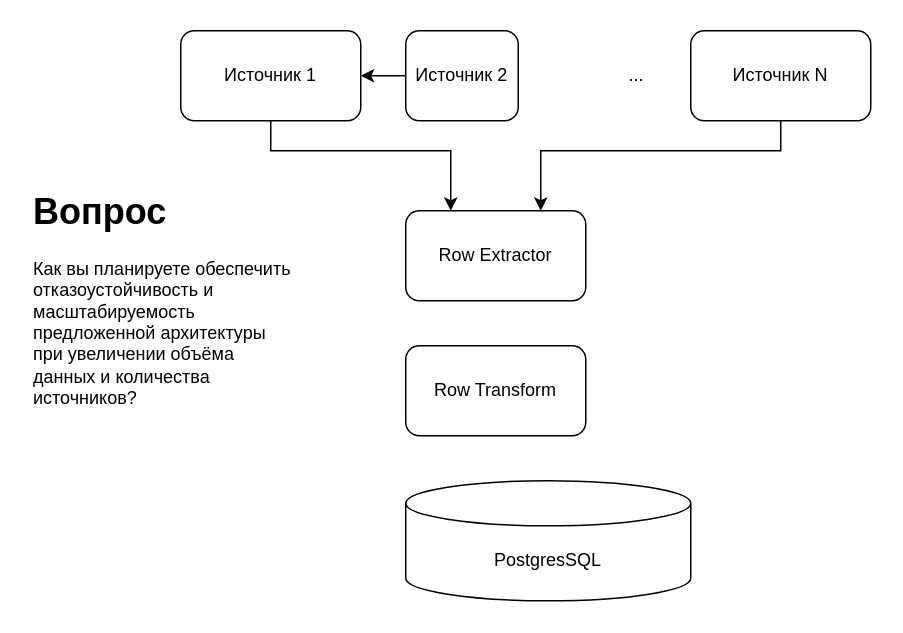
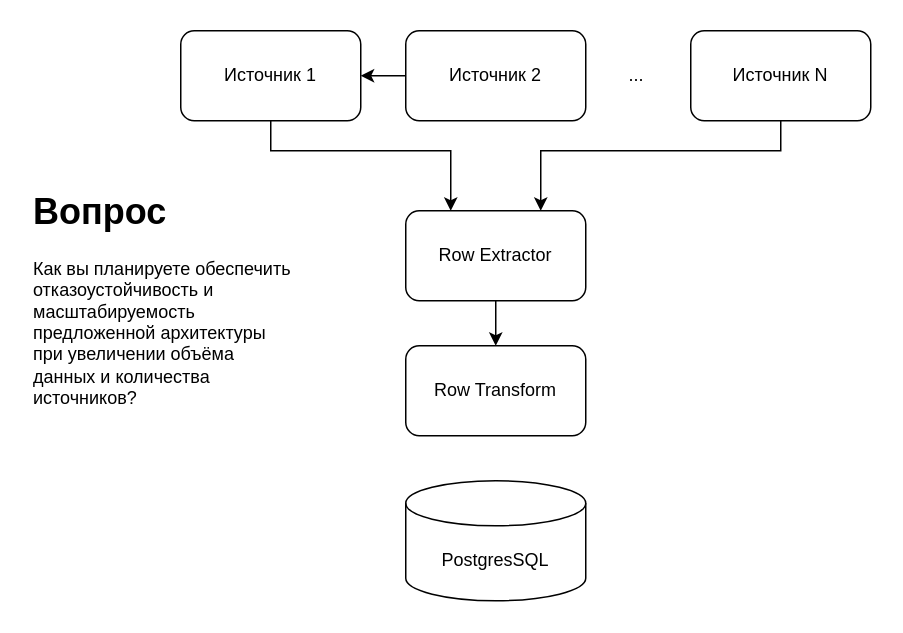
node "Источник 2": size 113x90 -> 180x90
edge "Row Extractor" -> "Row Transform": added
node "PostgresSQL": size 285x120 -> 180x120
